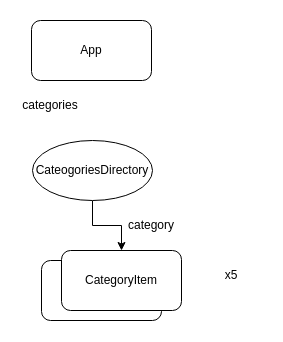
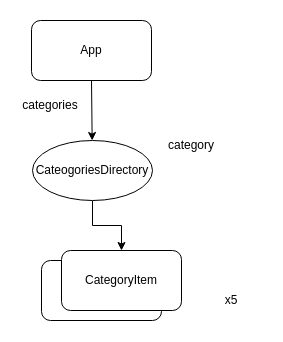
edge "App" -> "CateogoriesDirectory": added
node "category": moved (152, 226) -> (192, 146)
node "x5": moved (232, 276) -> (232, 301)
